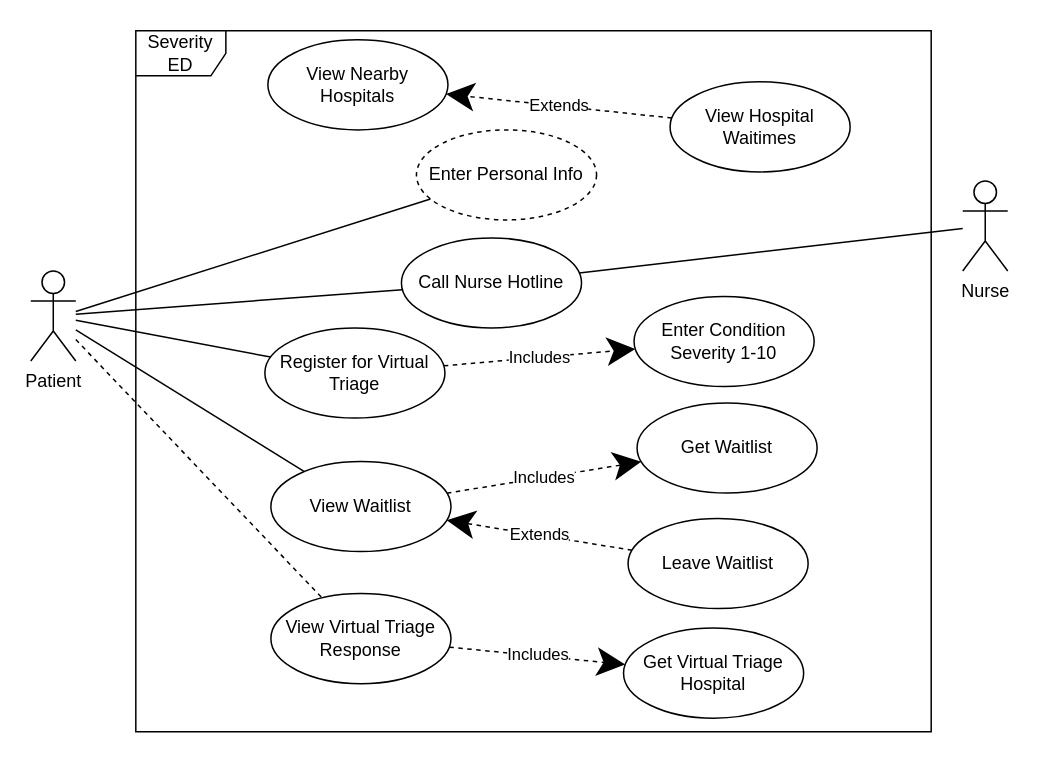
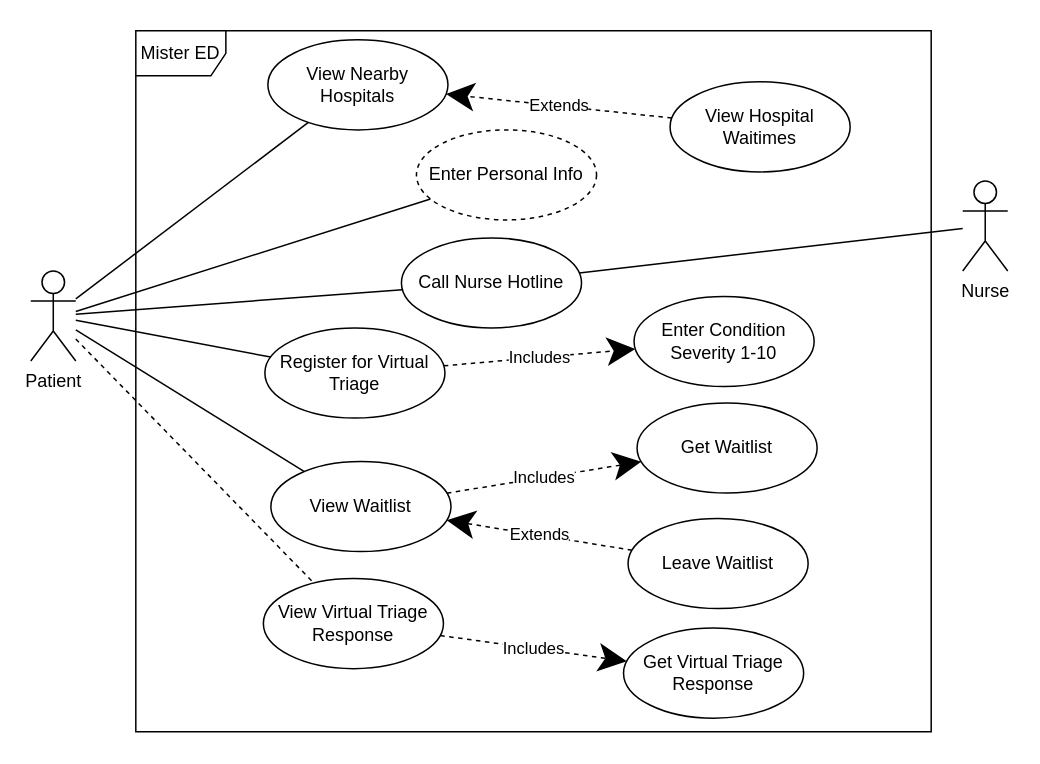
node "Severity ED": label "Severity ED" -> "Mister ED"
edge "View Nearby Hospitals" -- "Patient": added
node "View Virtual Triage Response": moved (361, 638) -> (353, 623)
node "Get Virtual Triage Hospital": label "Get Virtual Triage Hospital" -> "Get Virtual Triage Response"
